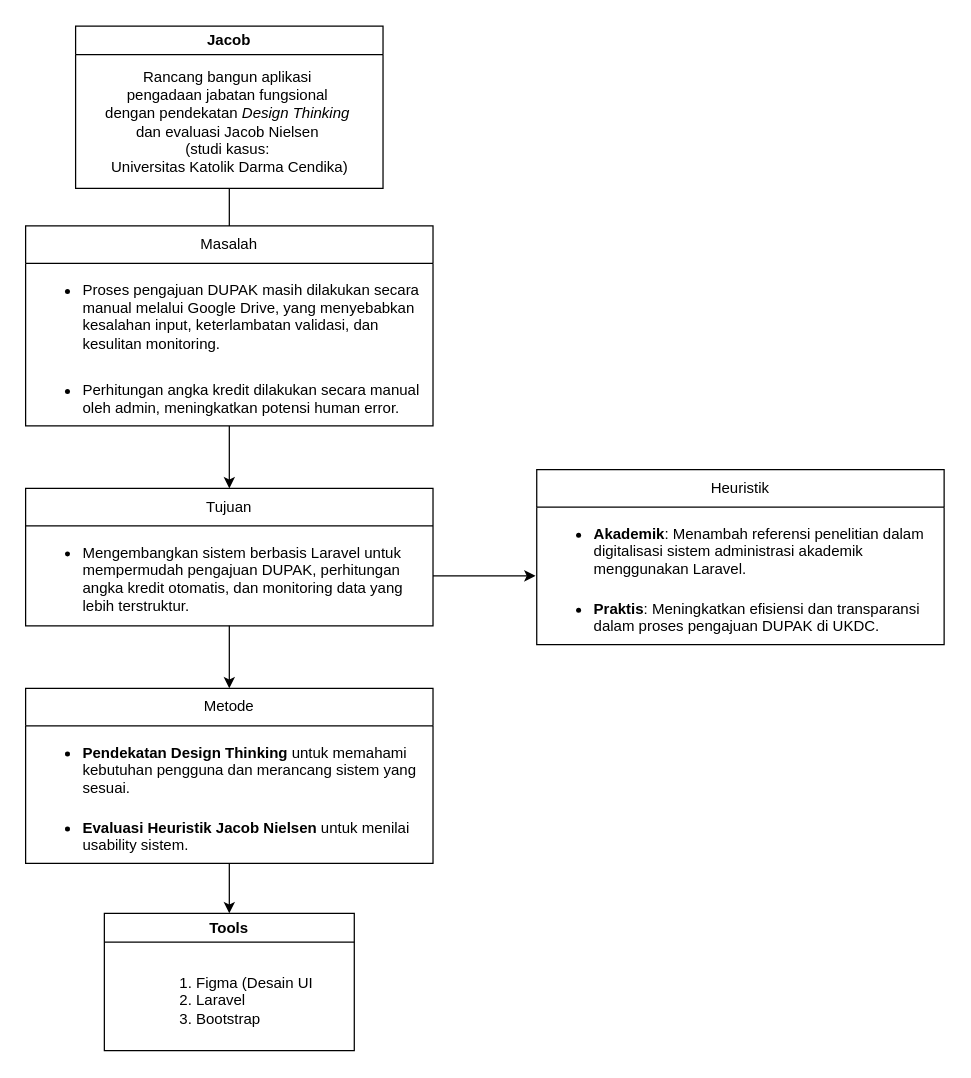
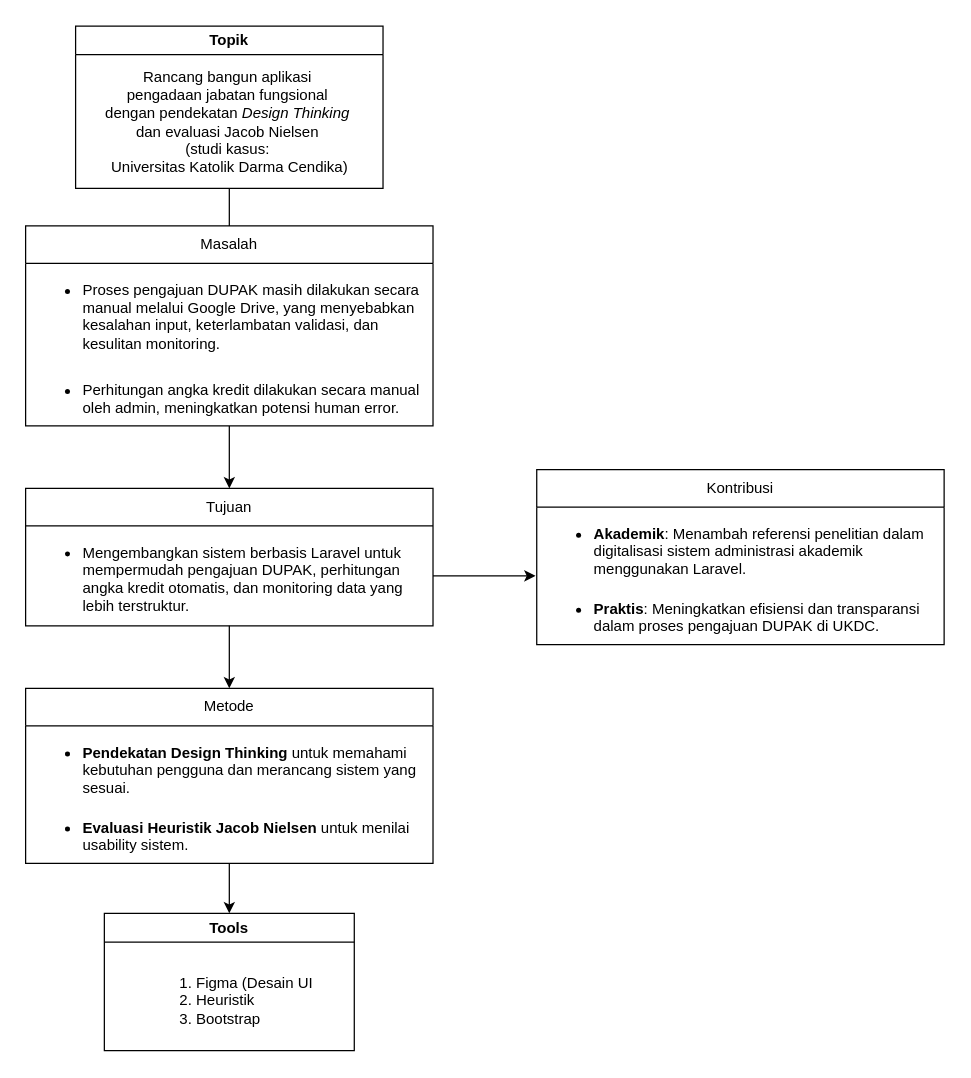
node "Jacob": label "Jacob" -> "Topik"
node "Heuristik": label "Heuristik" -> "Kontribusi"
node "Figma (Desain UI Laravel Bootstrap": label "Figma (Desain UI Laravel Bootstrap" -> "Figma (Desain UI Heuristik Bootstrap"
